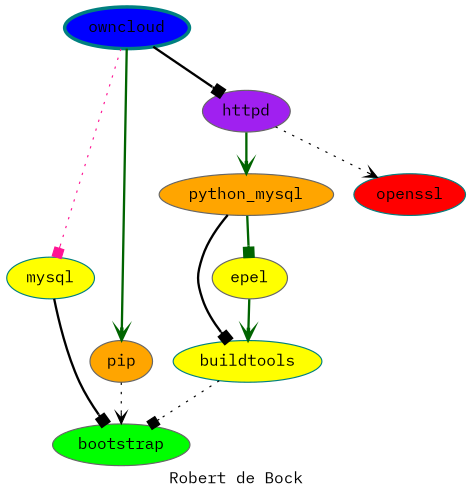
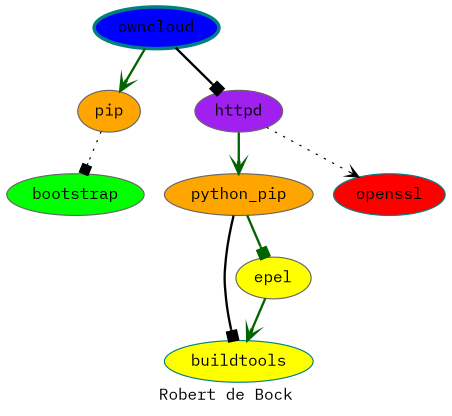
node "python_mysql": label "python_mysql" -> "python_pip"
node "mysql": removed
edge "pip" -> "bootstrap": arrowhead vee -> box
edge "buildtools" -> "bootstrap": removed
